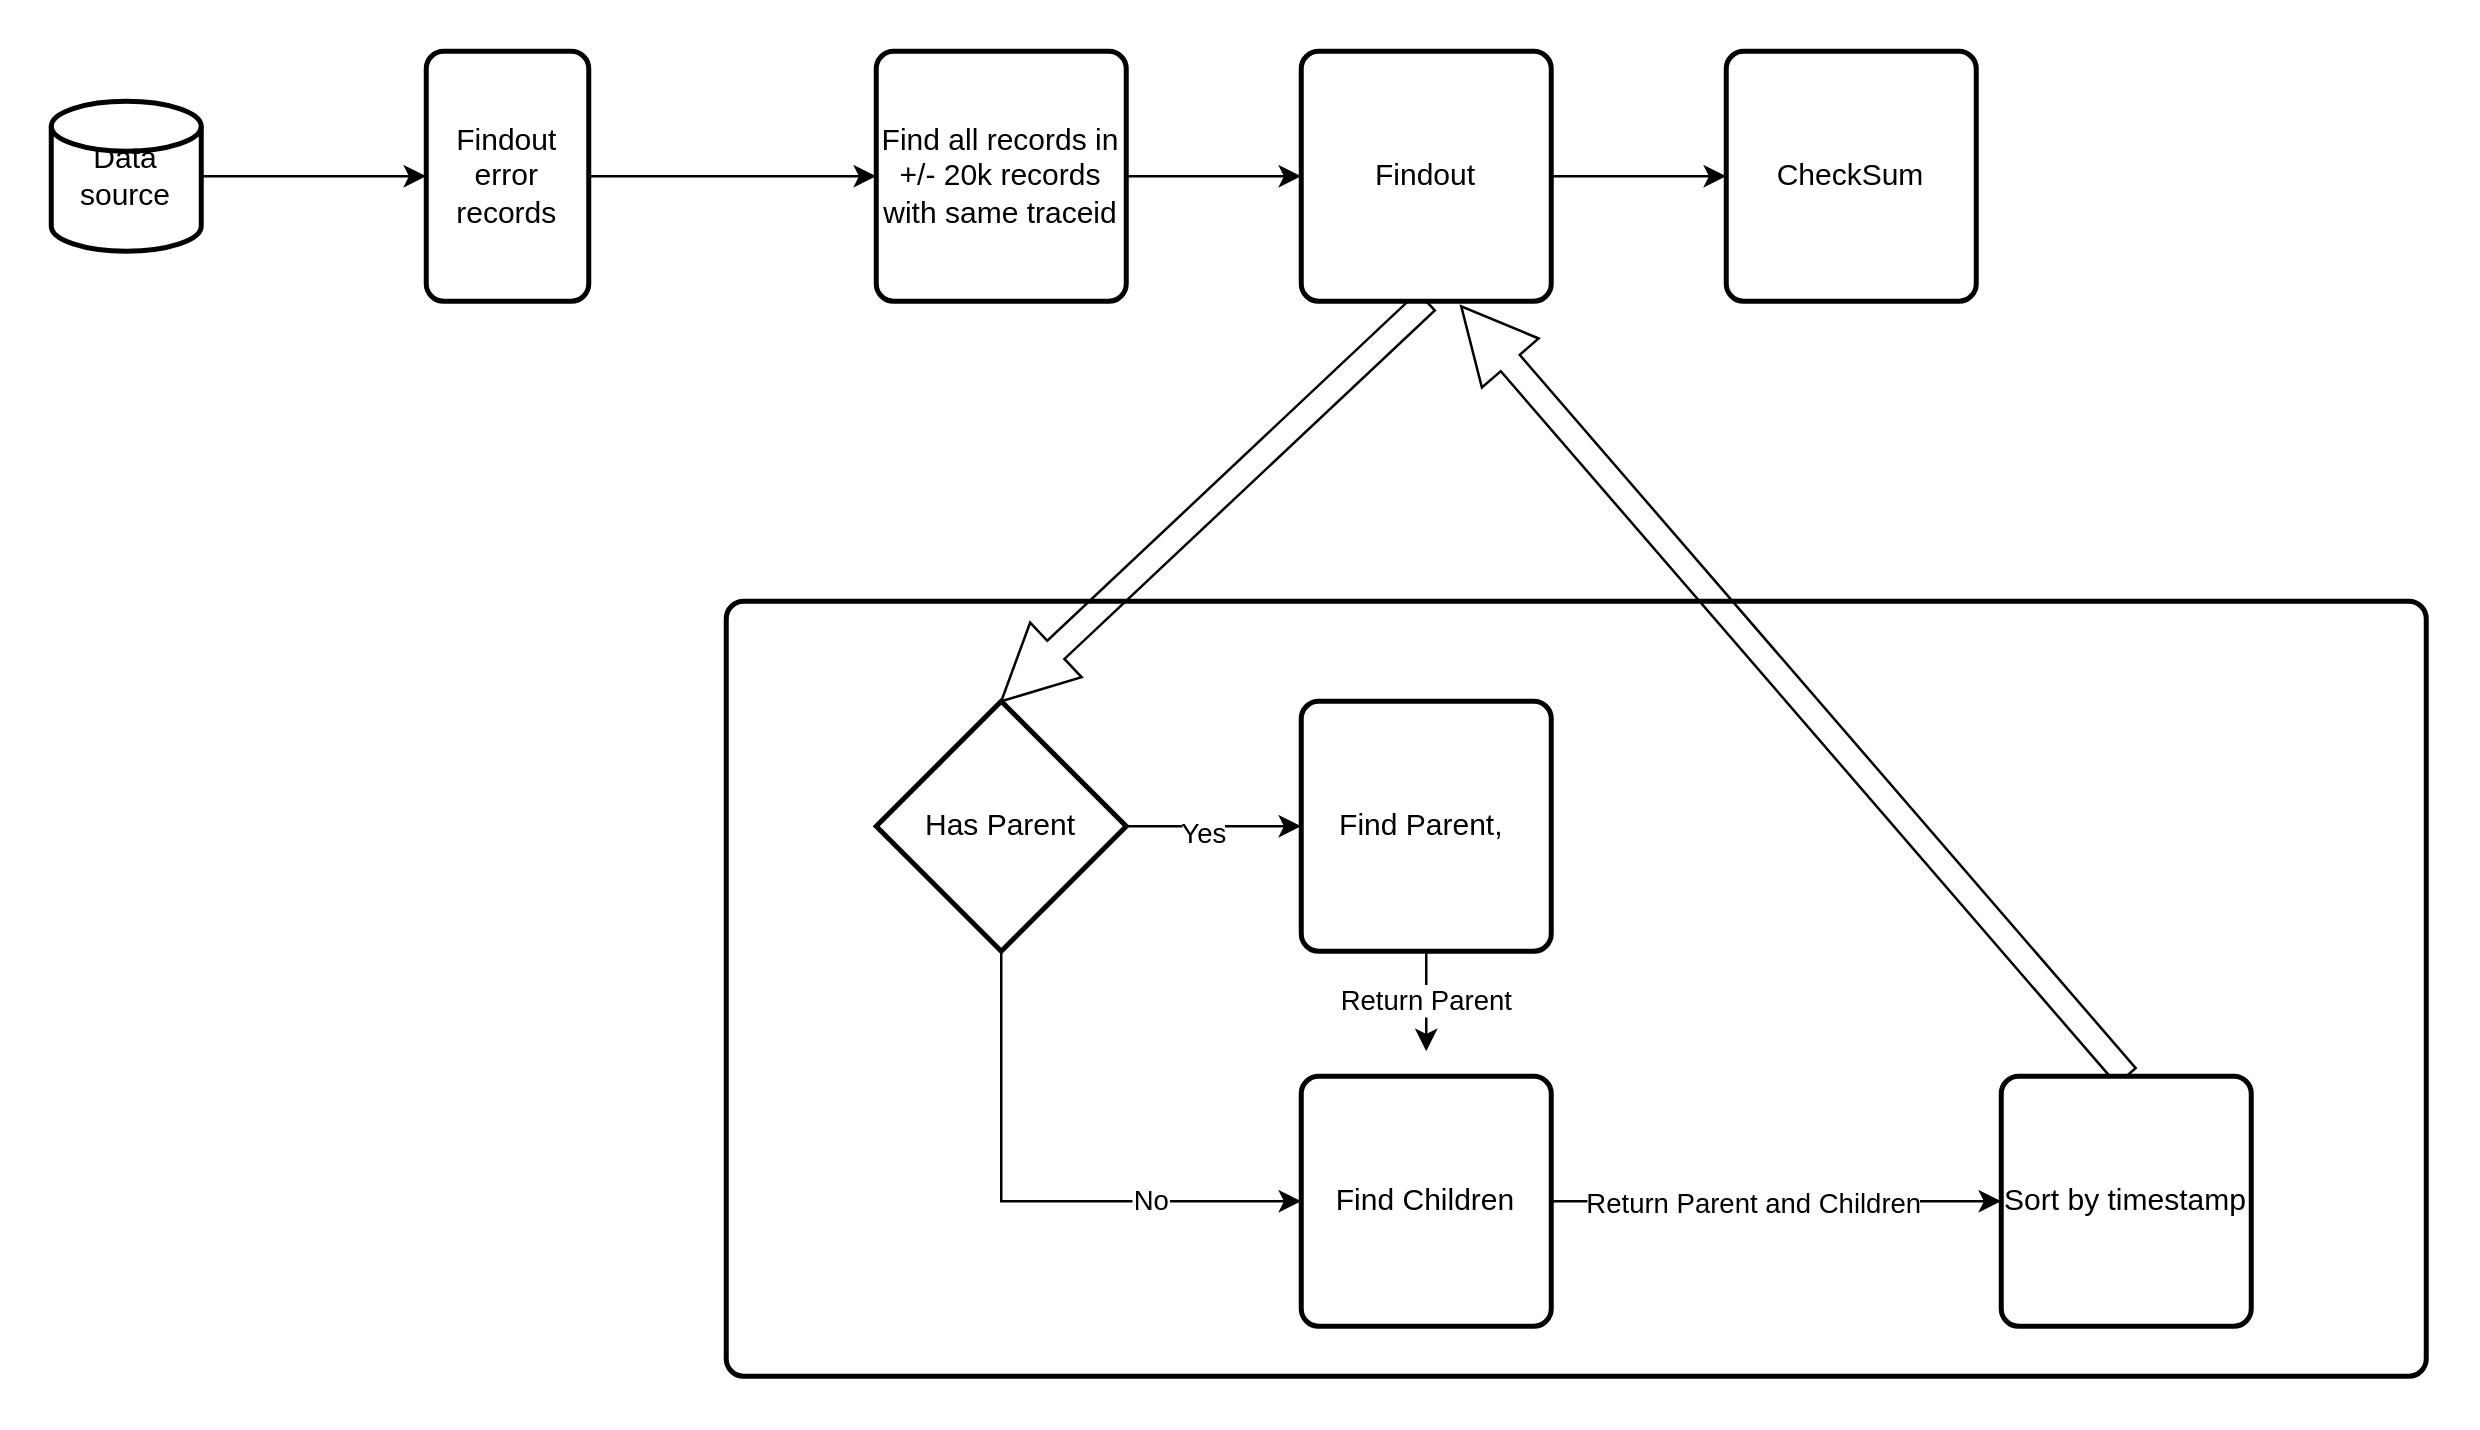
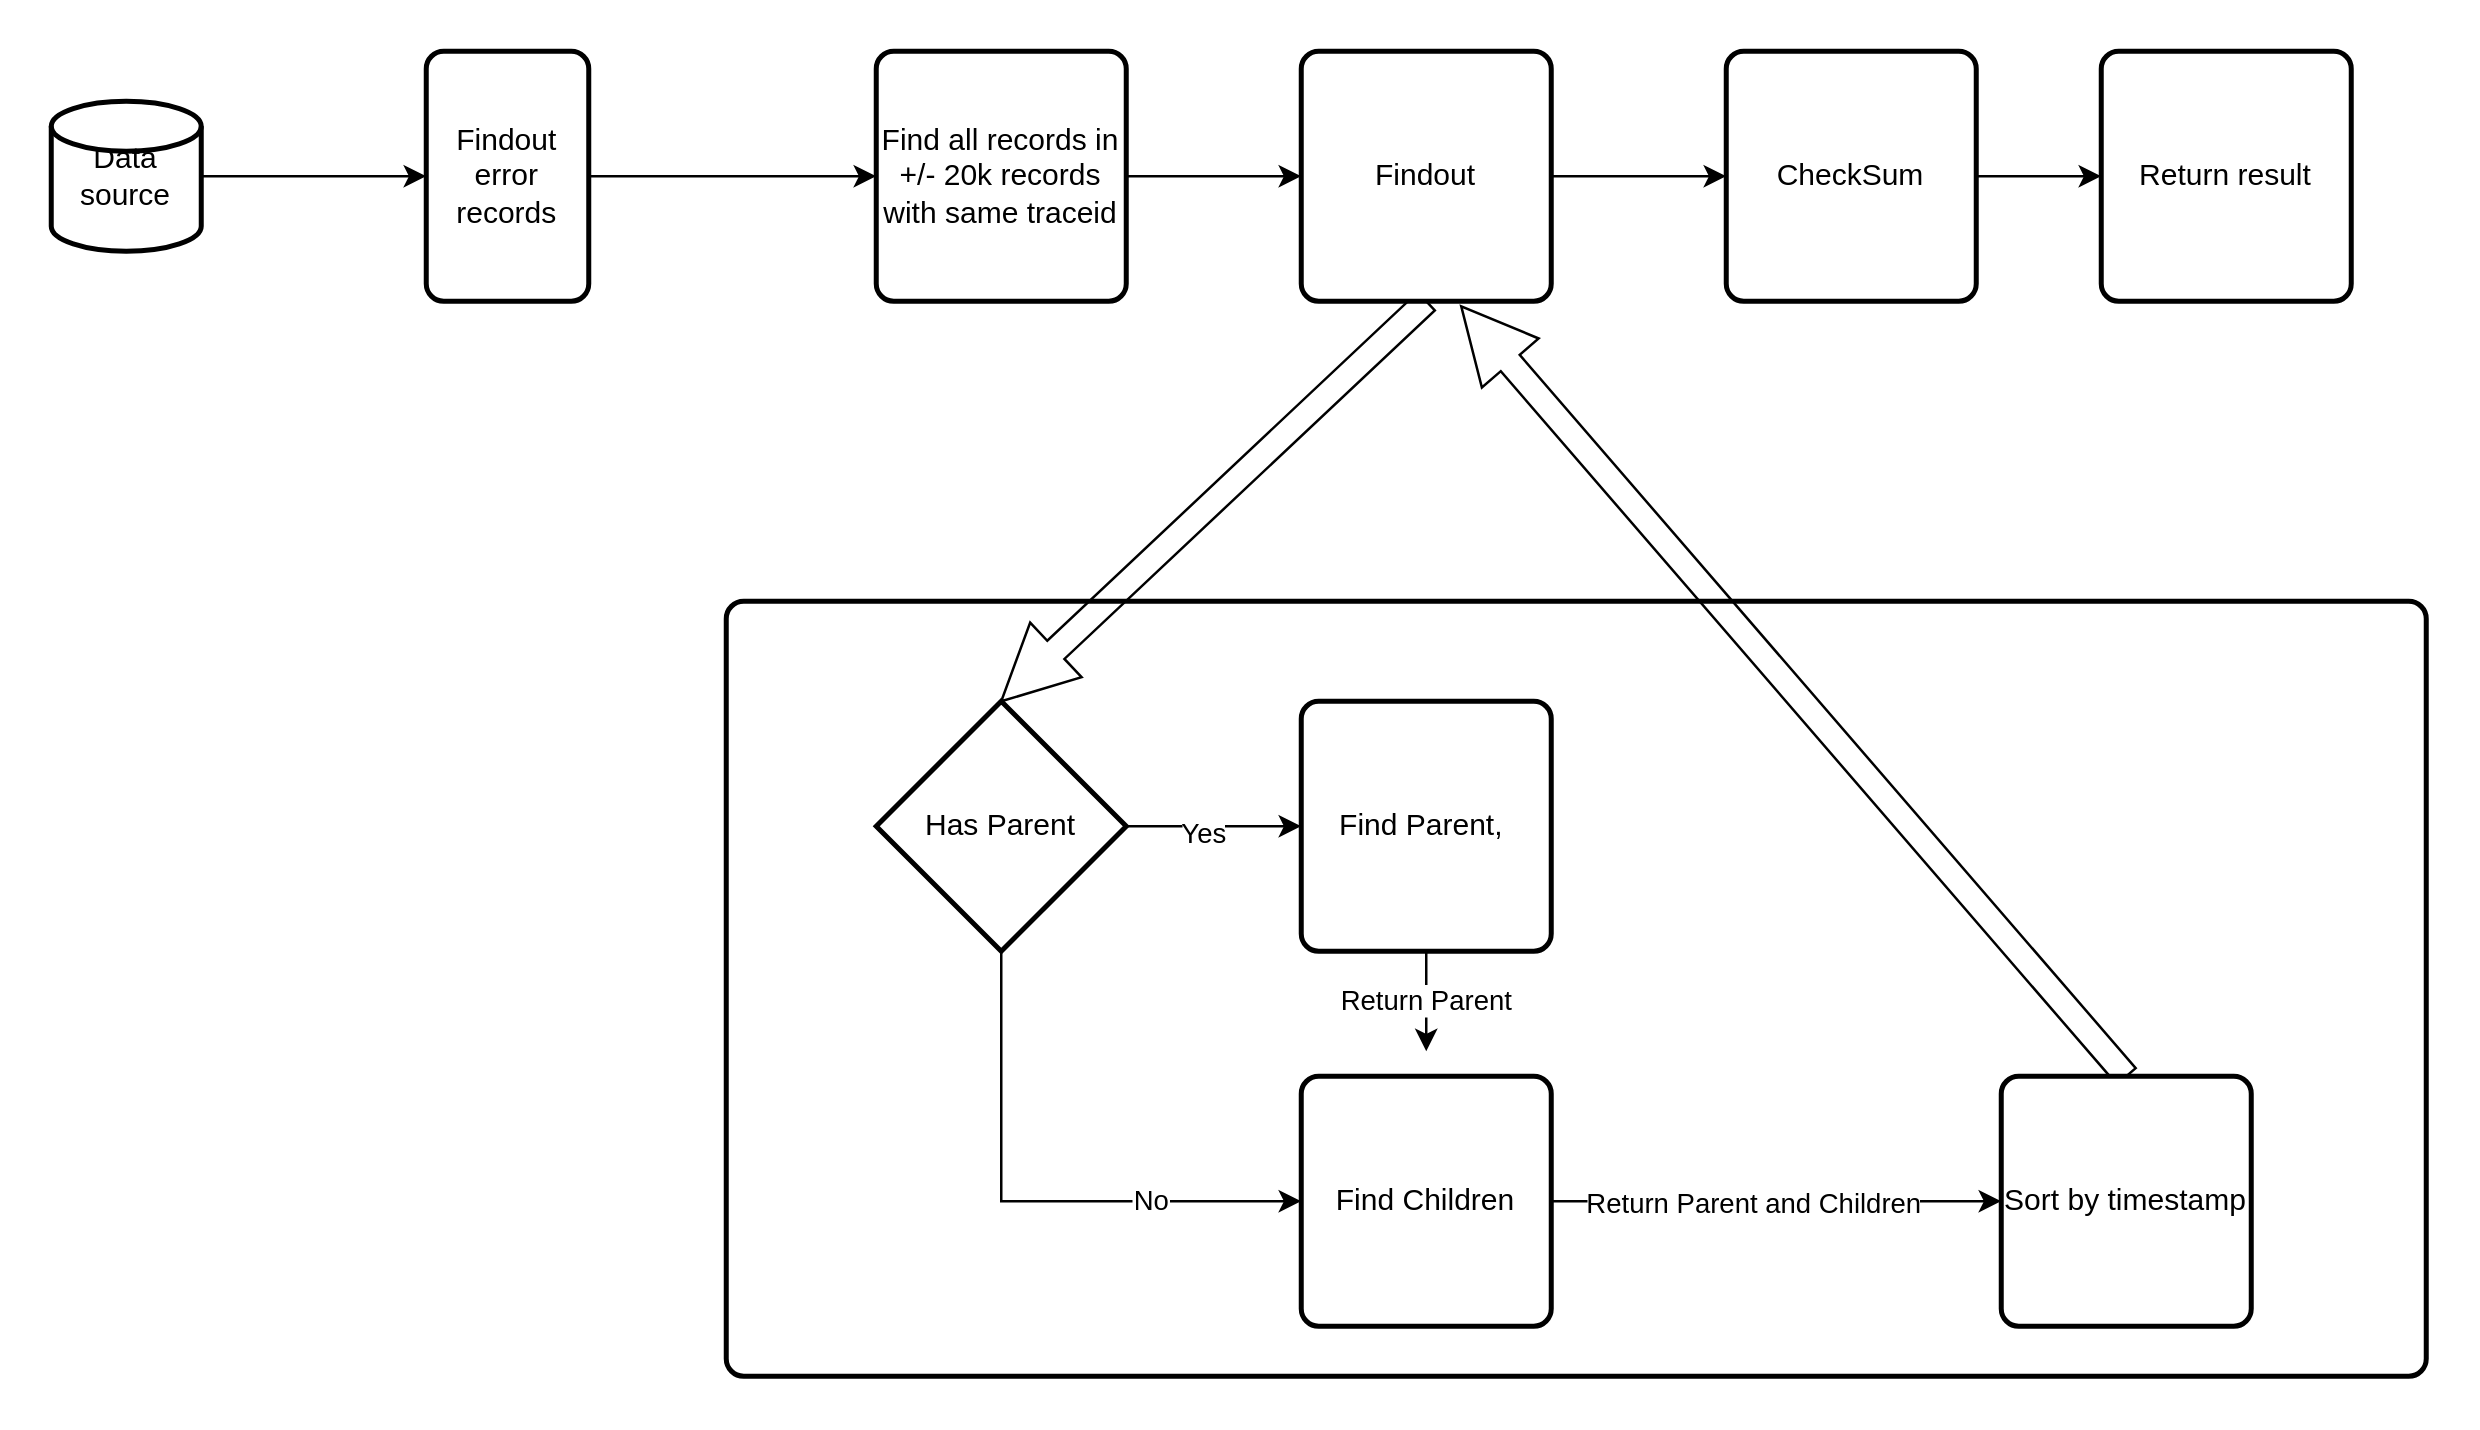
edge "CheckSum" -> "Return result": added
node "Return result": added
